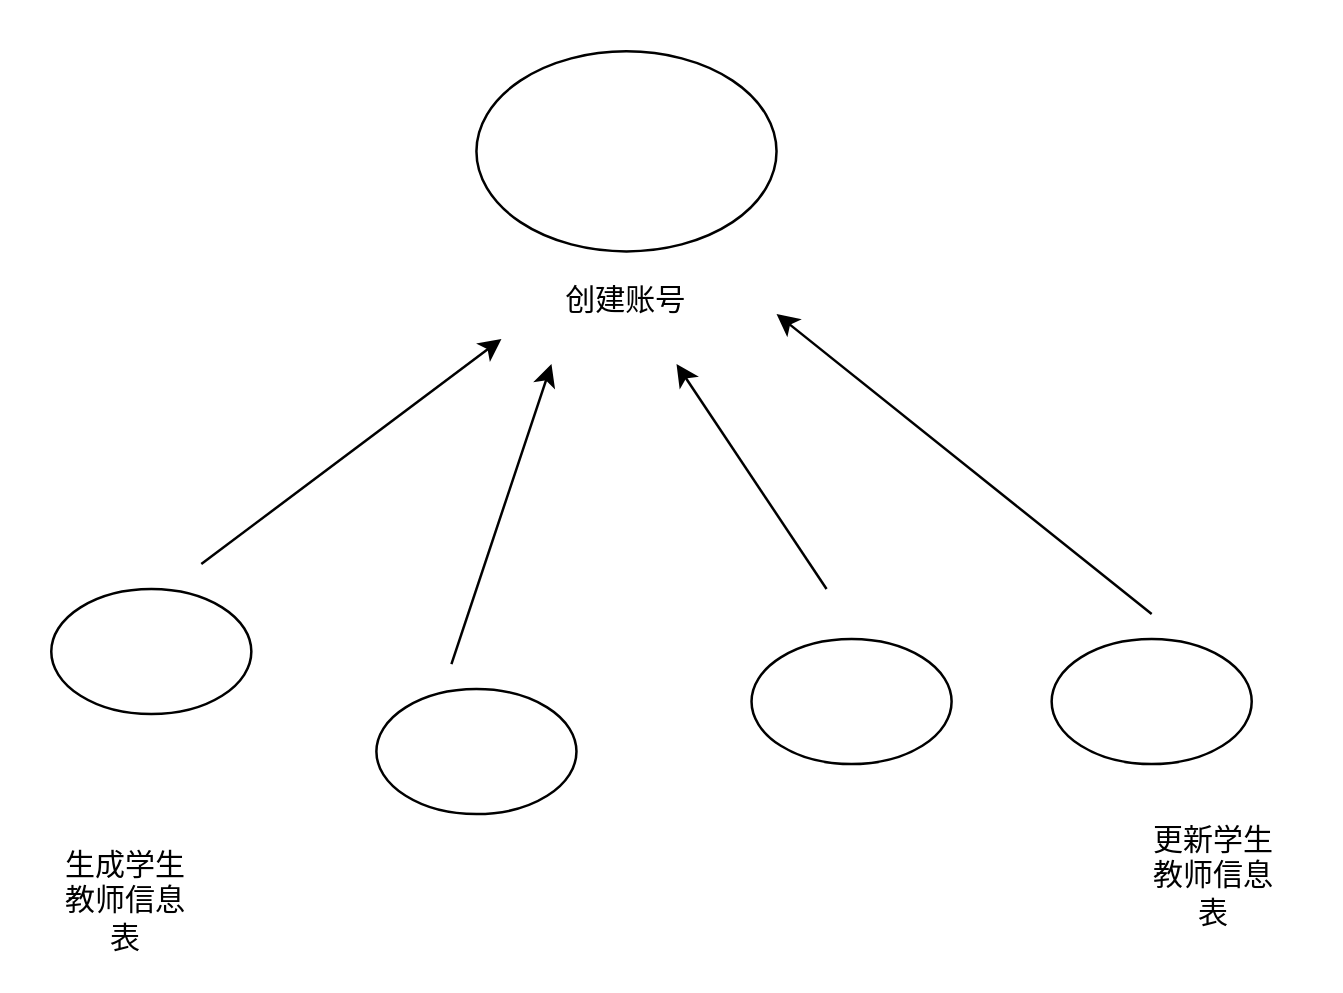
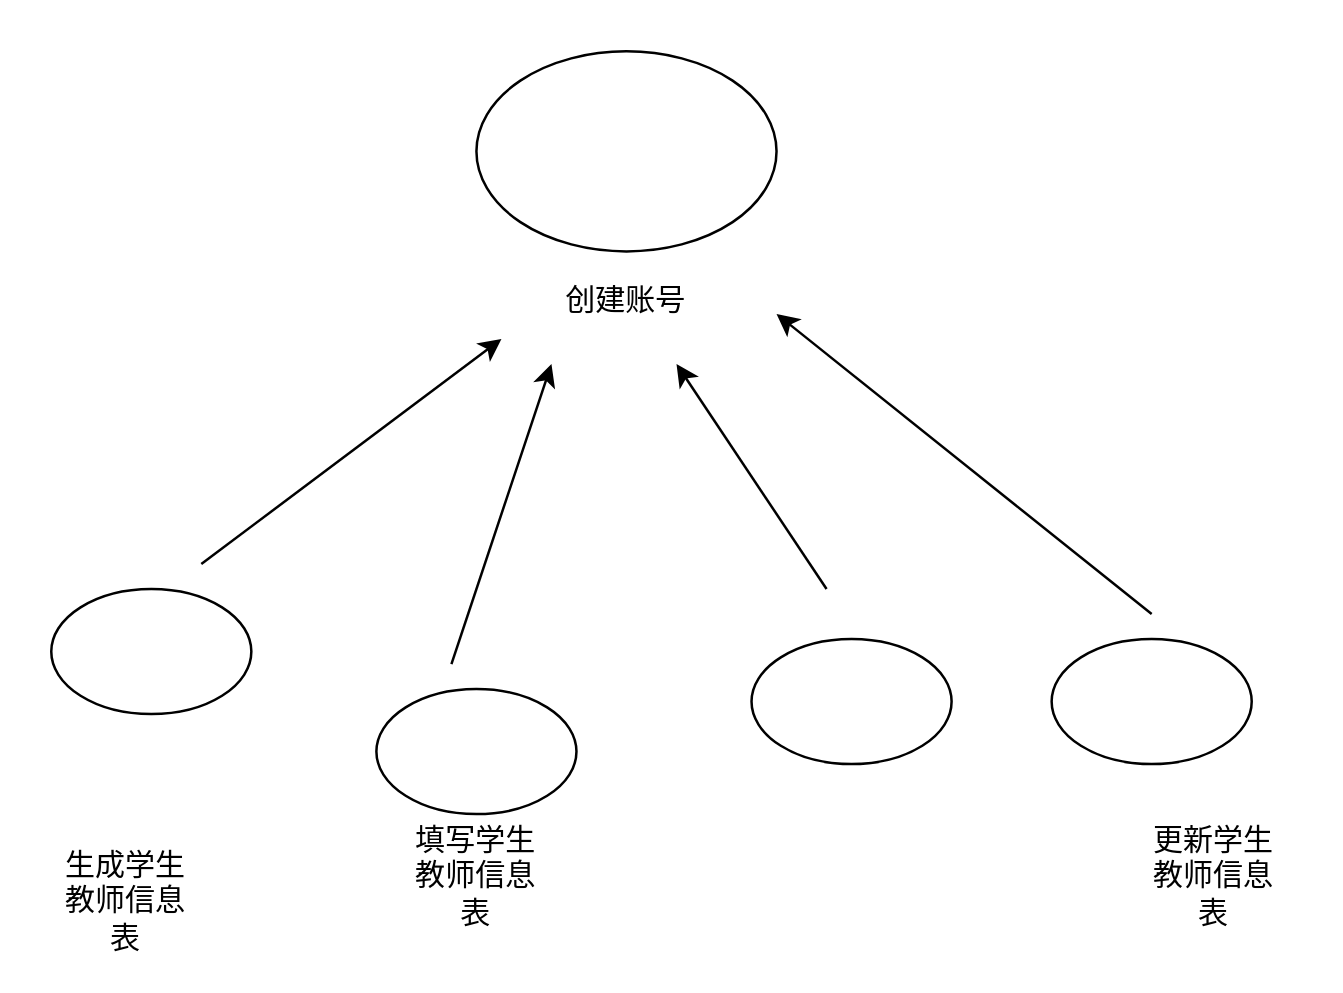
node "填写学生教师信息表": added
